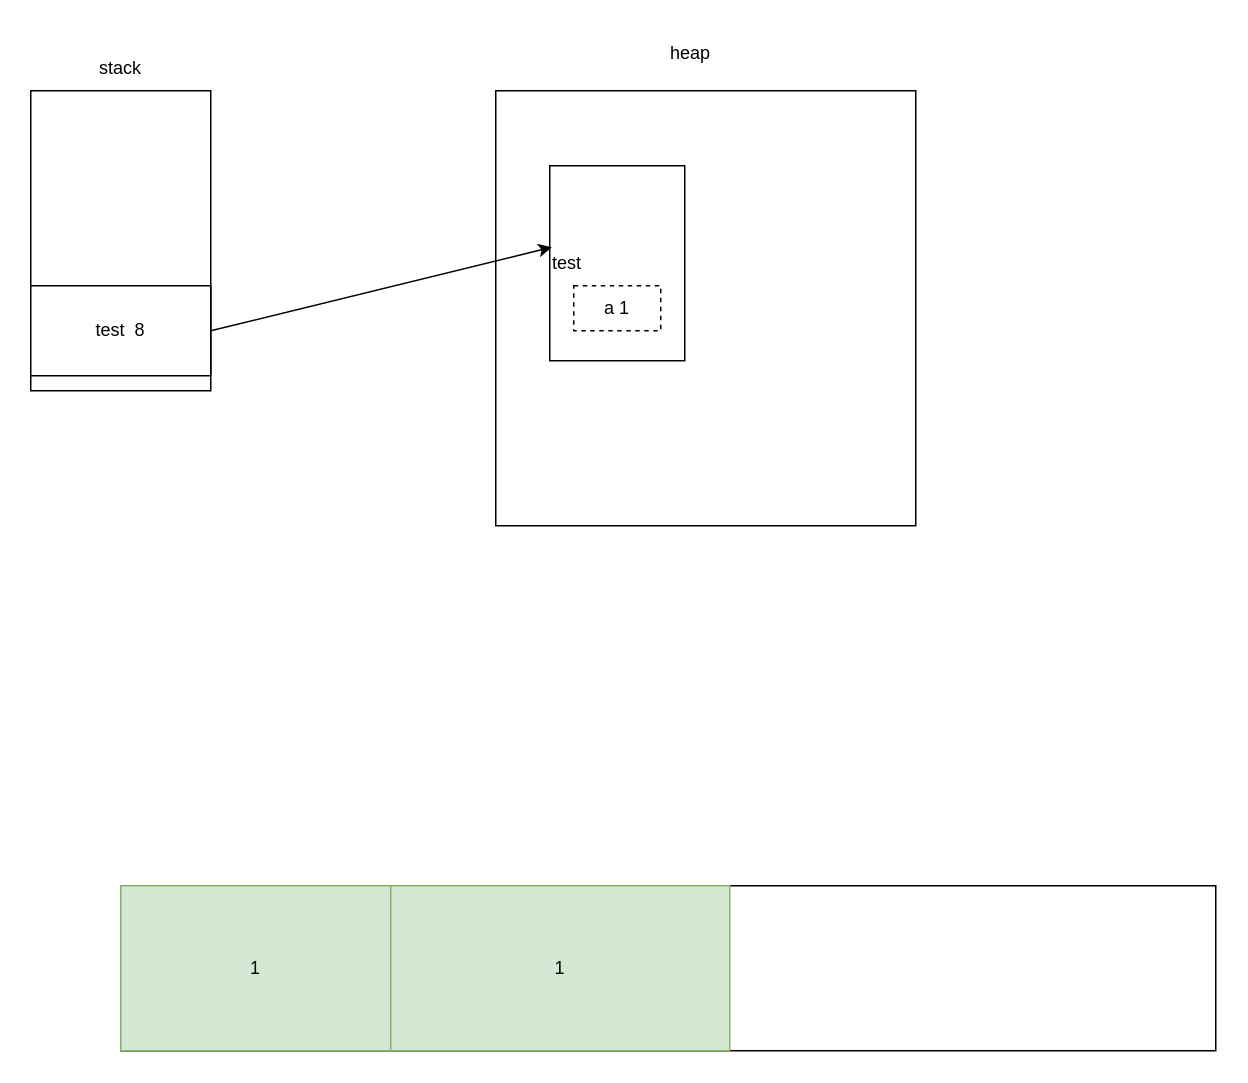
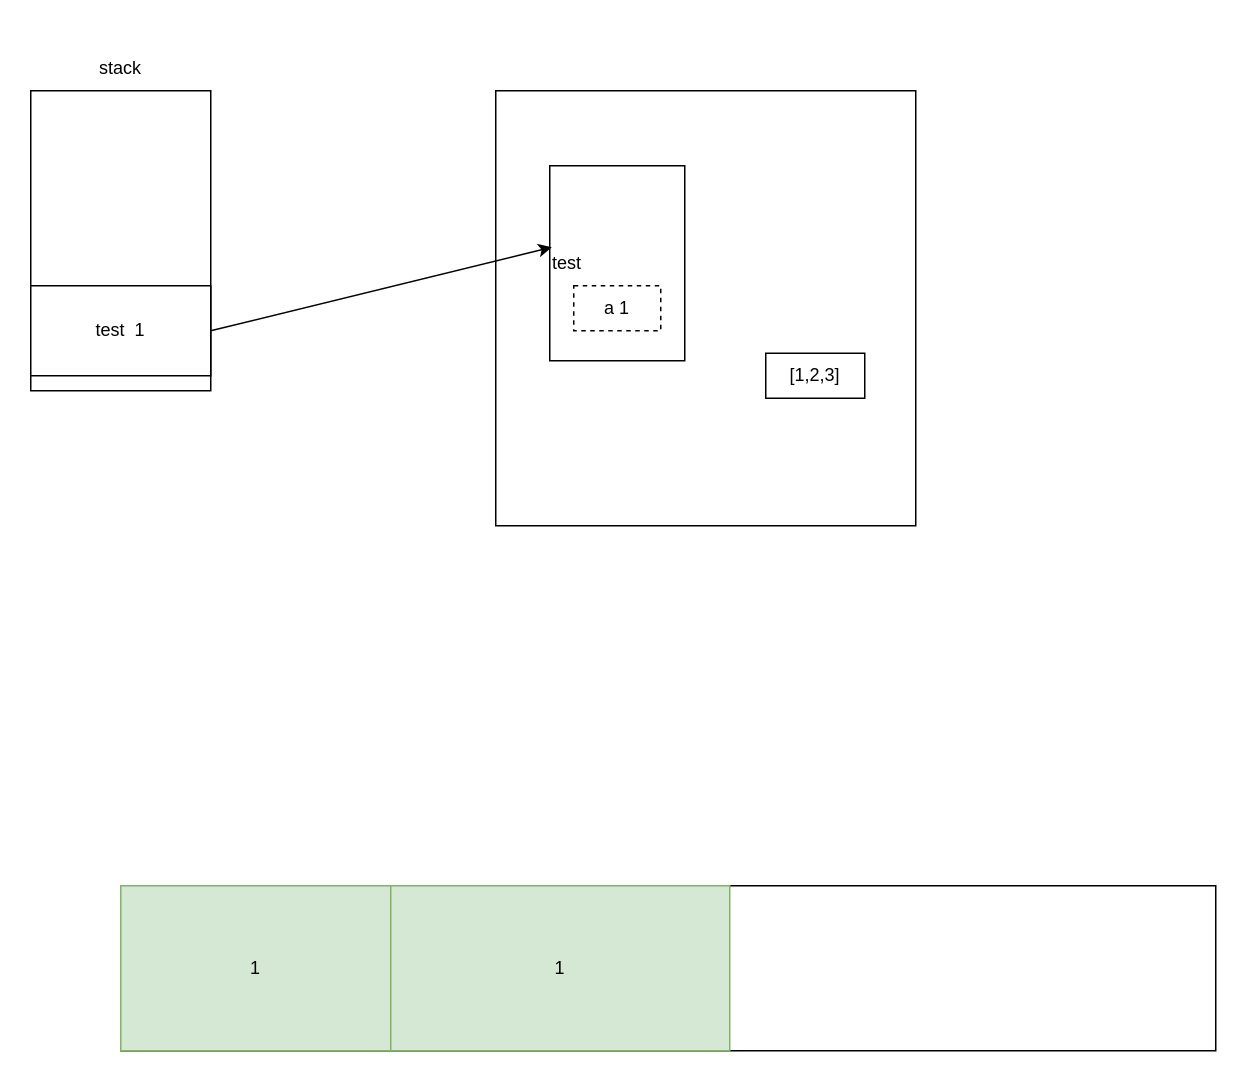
node "heap": removed
node "test 8": label "test 8" -> "test 1"
node "[1,2,3]": added
